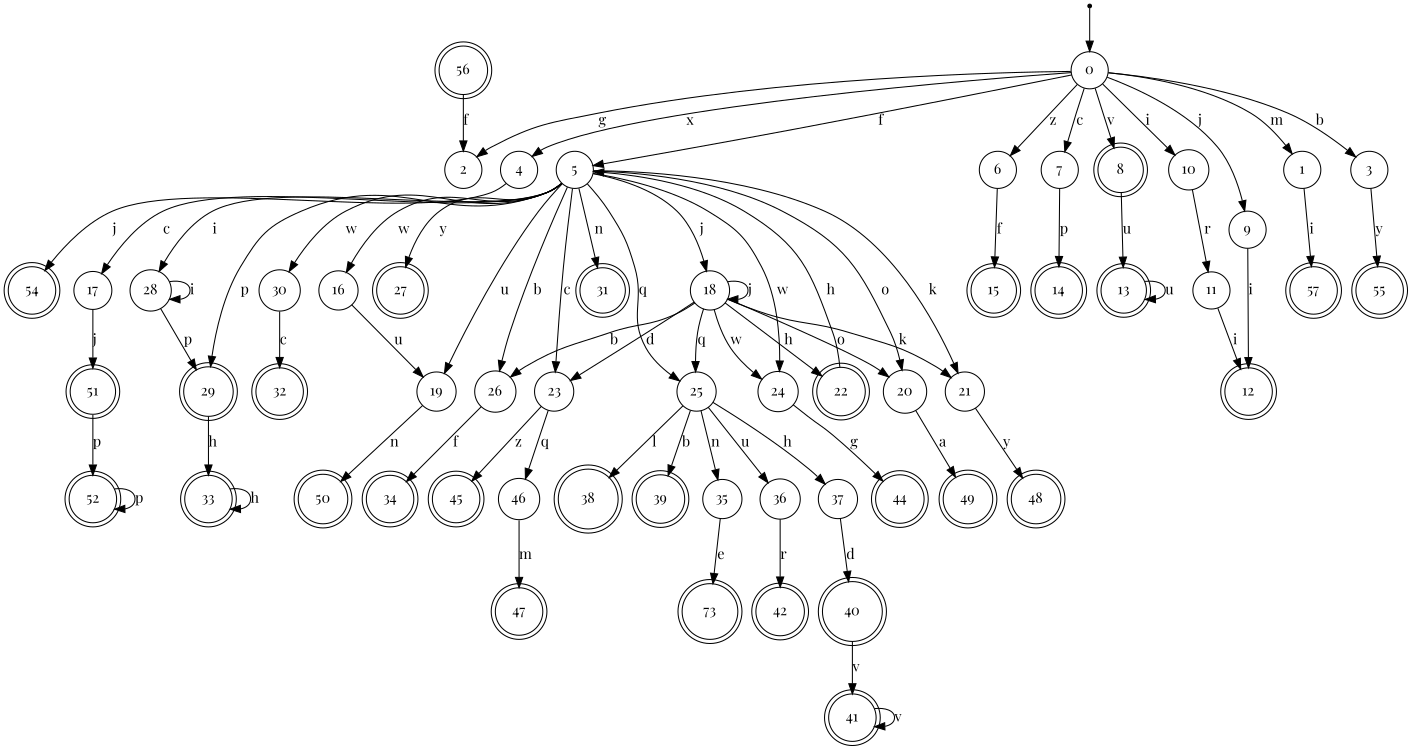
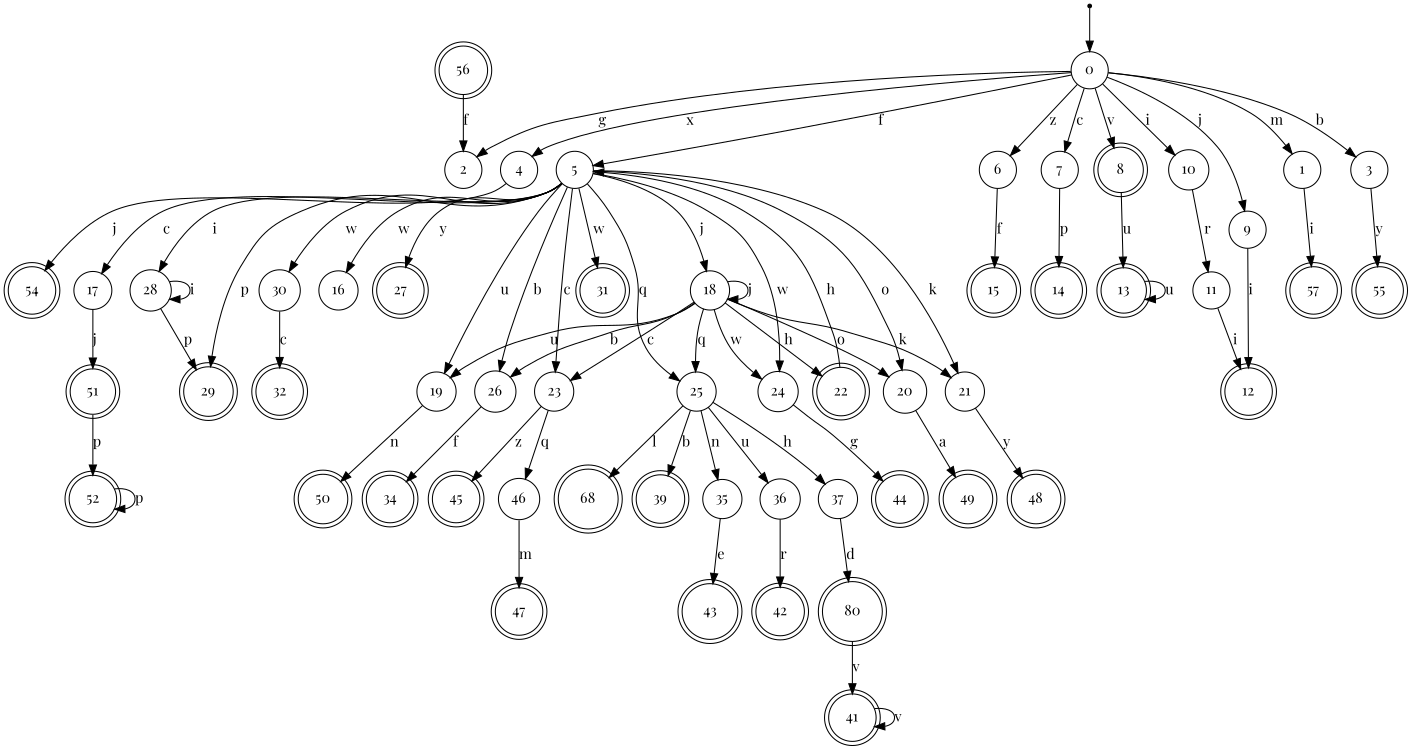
edge "5" -> "31": label "n" -> "w"
edge "16" -> "19": now "18" -> "19"
edge "18" -> "23": label "d" -> "c"
node "33": removed
node "38": label "38" -> "68"
node "73": label "73" -> "43"
node "40": label "40" -> "80"
